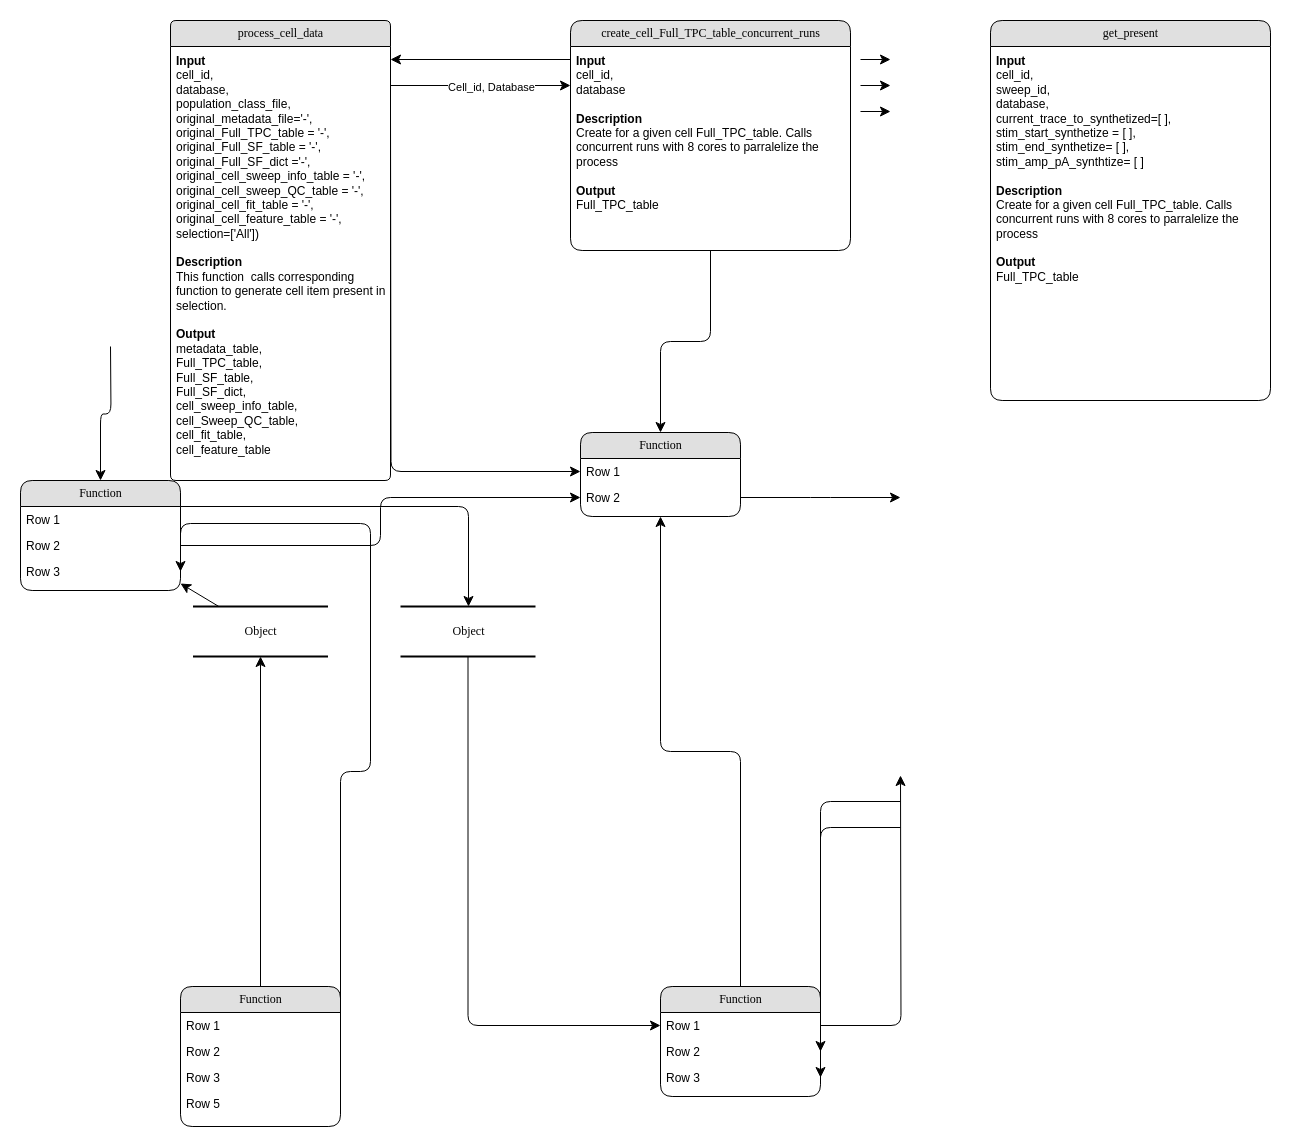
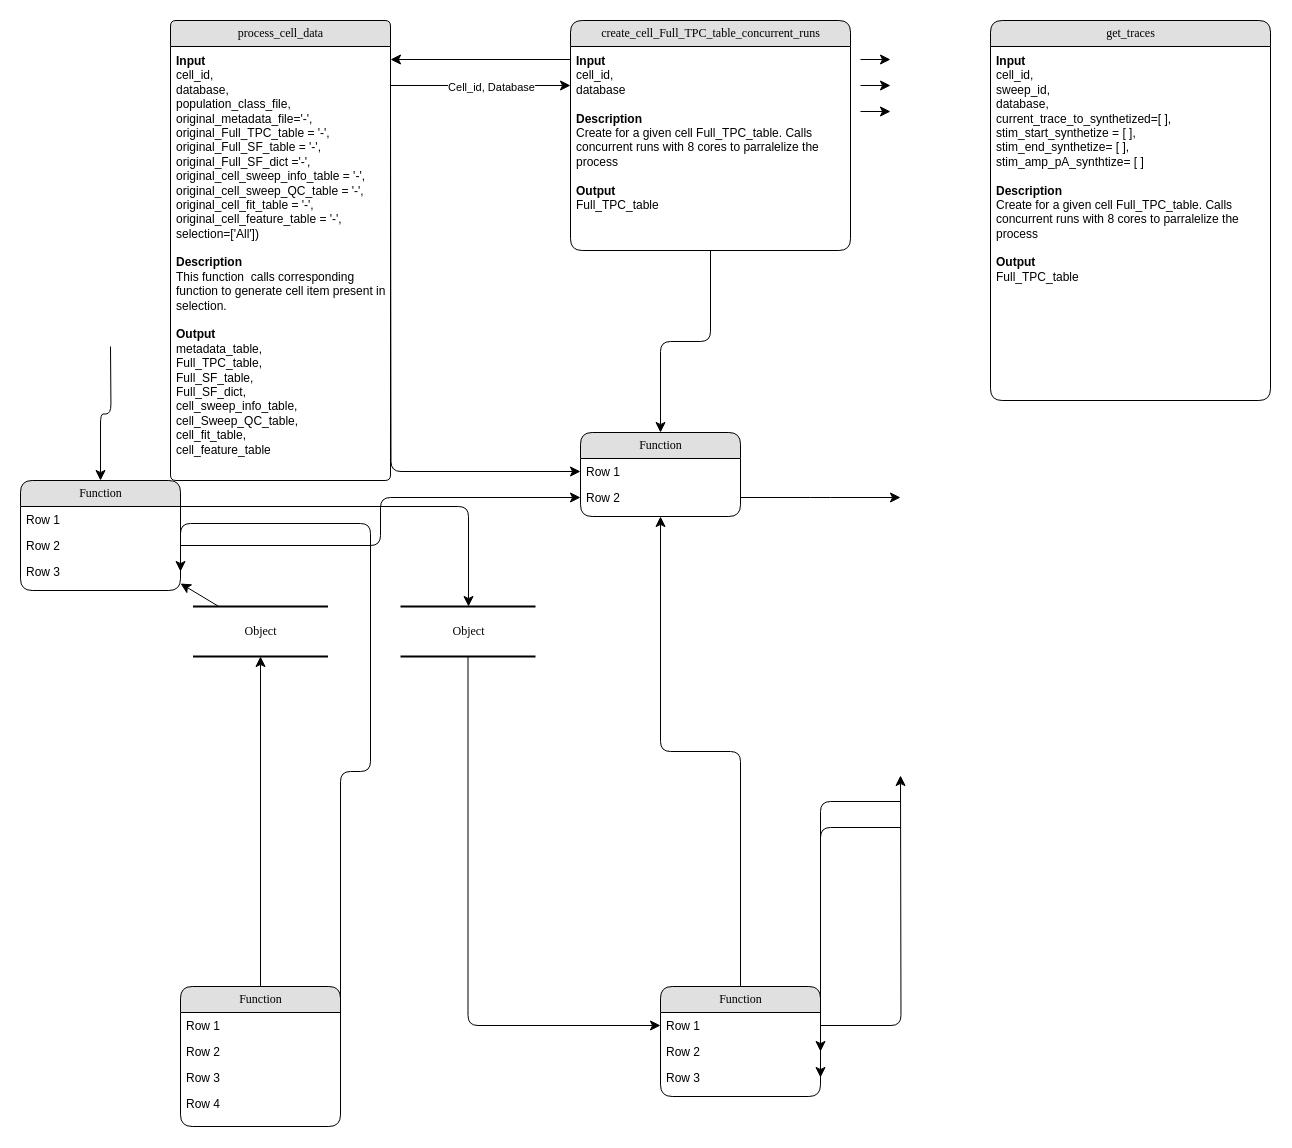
node "get_present": label "get_present" -> "get_traces"
node "Row 5": label "Row 5" -> "Row 4"
